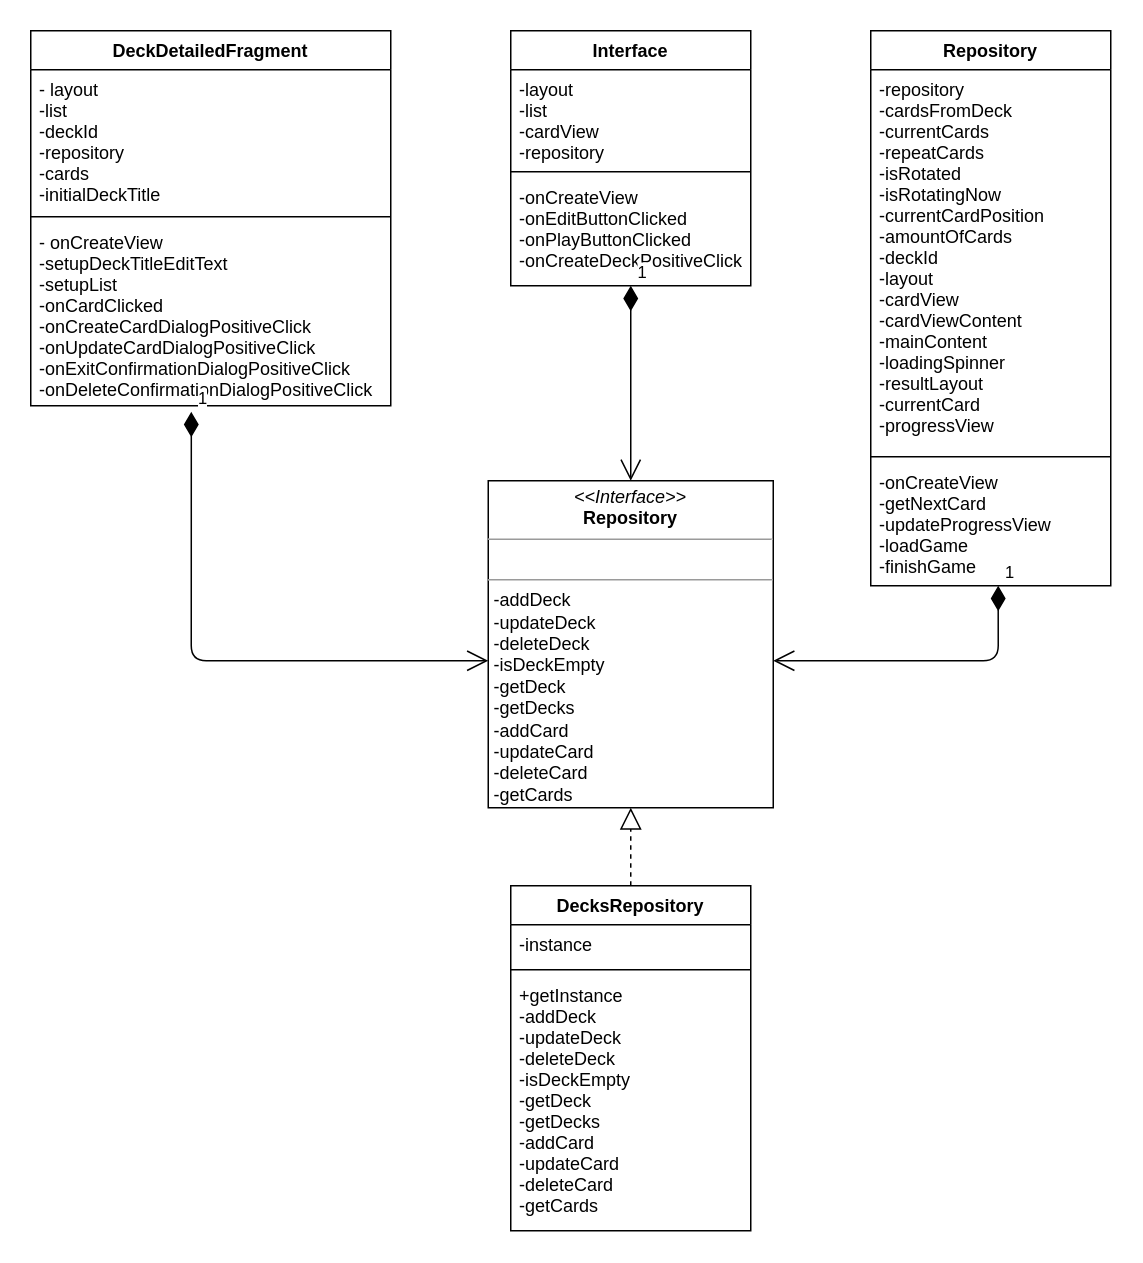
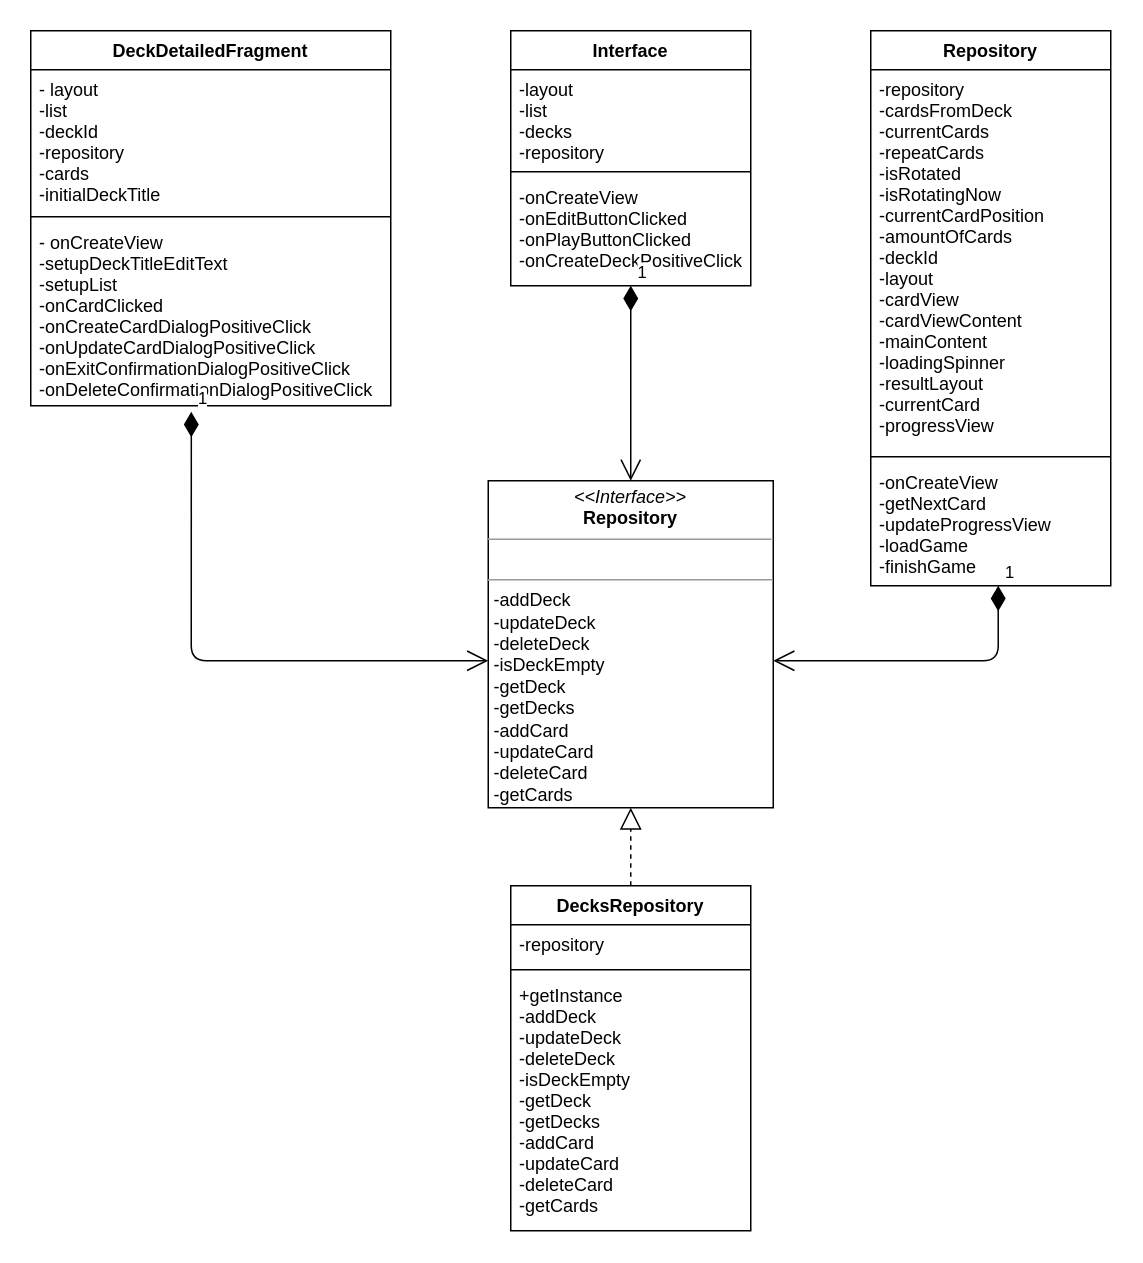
node "-layout -list -cardView -repository": label "-layout -list -cardView -repository" -> "-layout -list -decks -repository"
node "-instance": label "-instance" -> "-repository"
